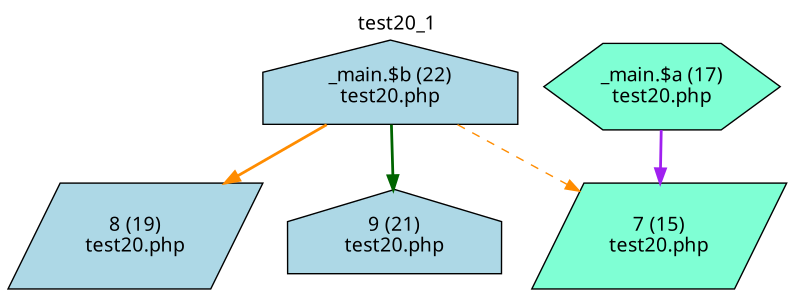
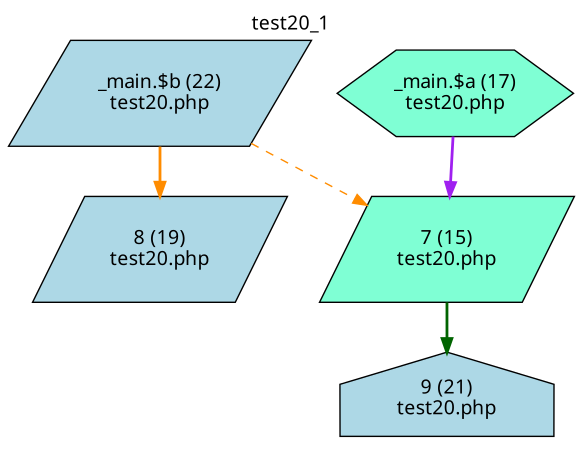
node "_main.$b (22) test20.php": shape house -> parallelogram
edge "_main.$b (22) test20.php" -> "9 (21) test20.php": now "7 (15) test20.php" -> "9 (21) test20.php"
